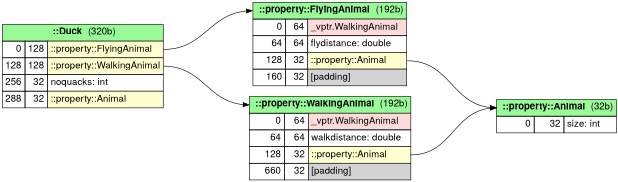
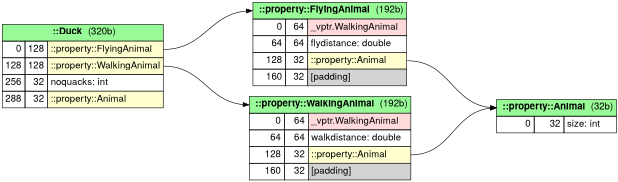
node "::property::WalkingAnimal": text "660" -> "160"
